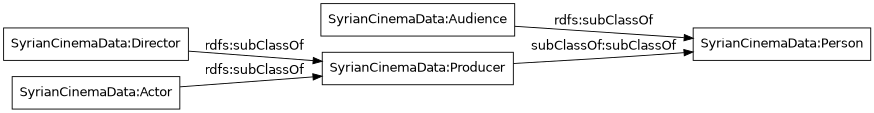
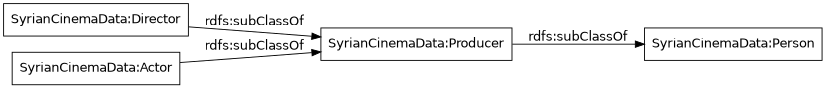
node "SyrianCinemaData:Audience": removed
edge "SyrianCinemaData:Producer" -> "SyrianCinemaData:Person": label "subClassOf:subClassOf" -> "rdfs:subClassOf"
